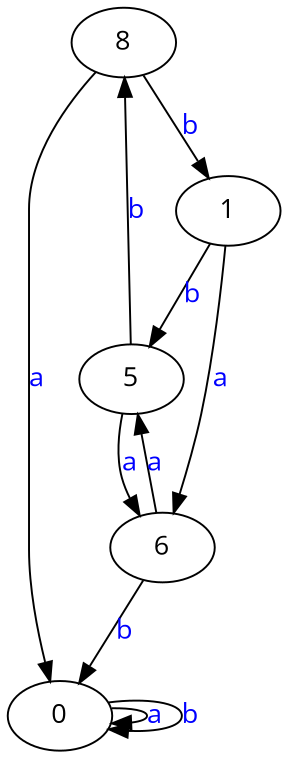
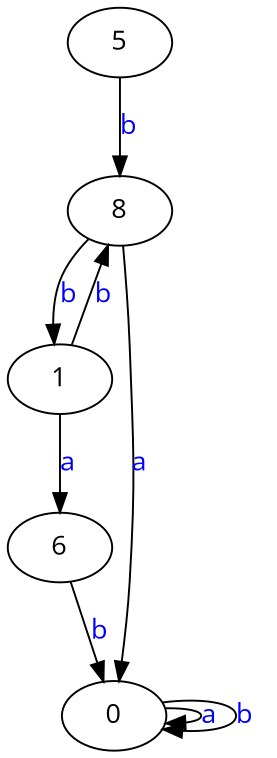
edge "1" -> "5": now "1" -> "8"
edge "5" -> "6": removed, label "a"
edge "6" -> "5": removed, label "a"
